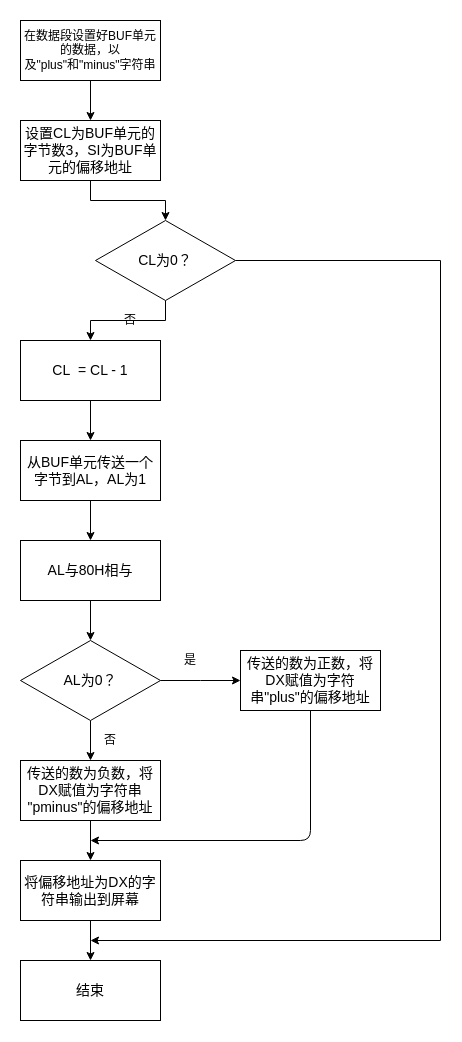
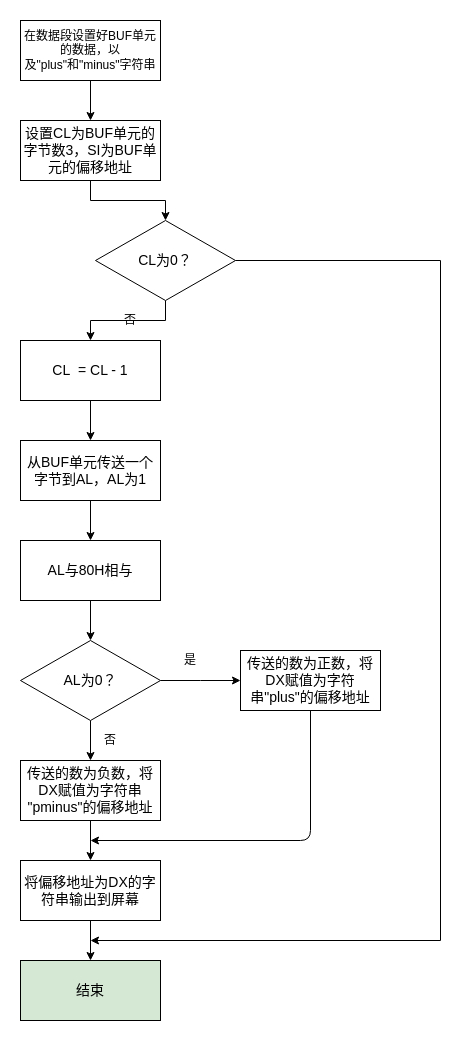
node "结束": fillcolor #ffffff -> #d5e8d4
